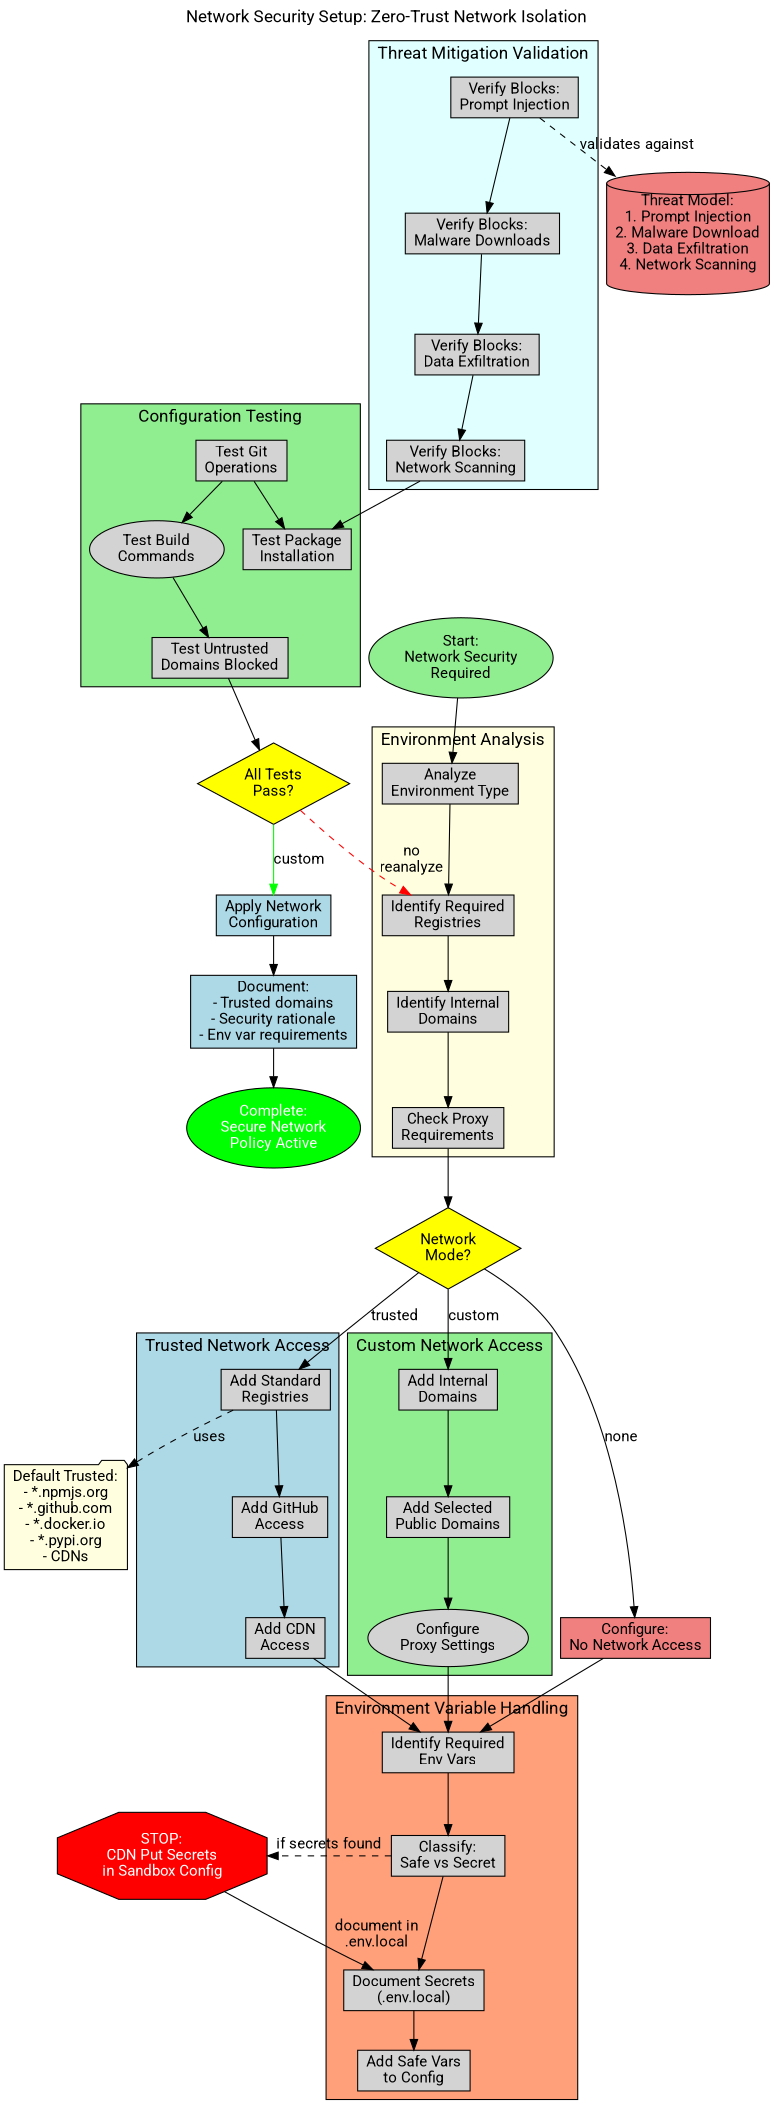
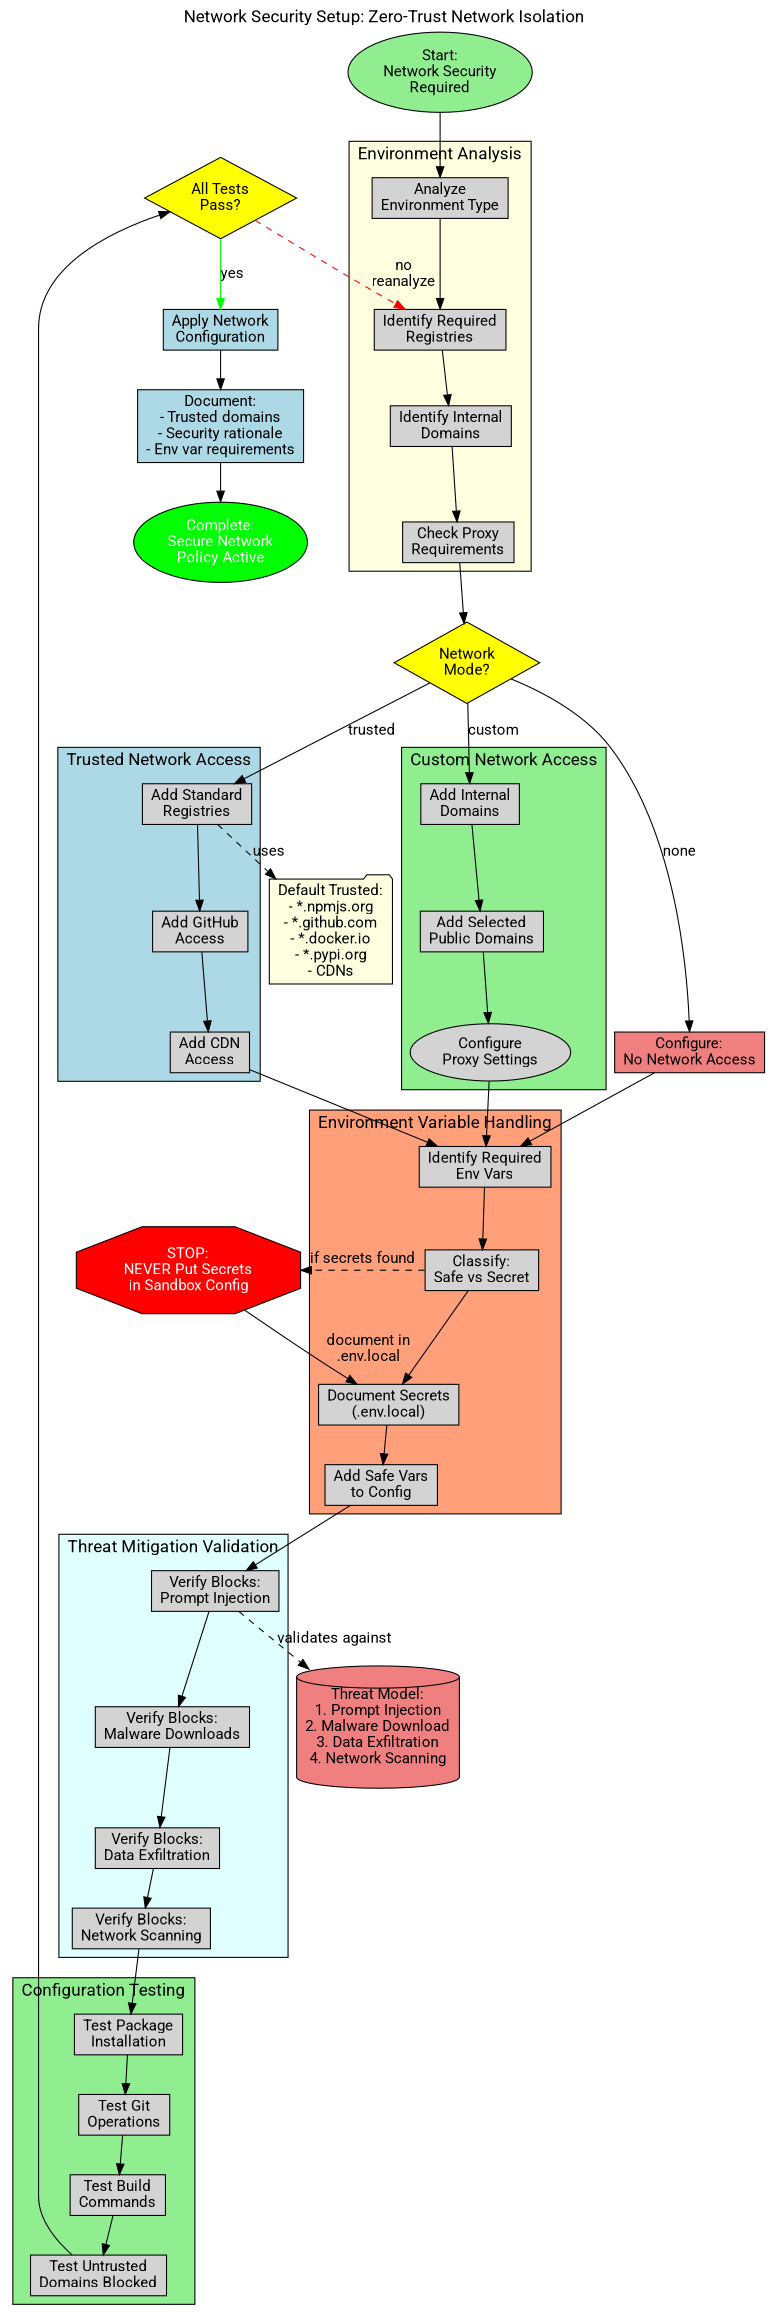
edge "Test Git Operations" -> "Test Package Installation": reversed
node "Test Build Commands": shape ellipse -> box
edge "All Tests Pass?" -> "Apply Network Configuration": label "custom" -> "yes"
edge "Add Safe Vars to Config" -> "Verify Blocks: Prompt Injection": added
node "STOP: CDN Put Secrets in Sandbox Config": label "STOP: CDN Put Secrets in Sandbox Config" -> "STOP: NEVER Put Secrets in Sandbox Config"
